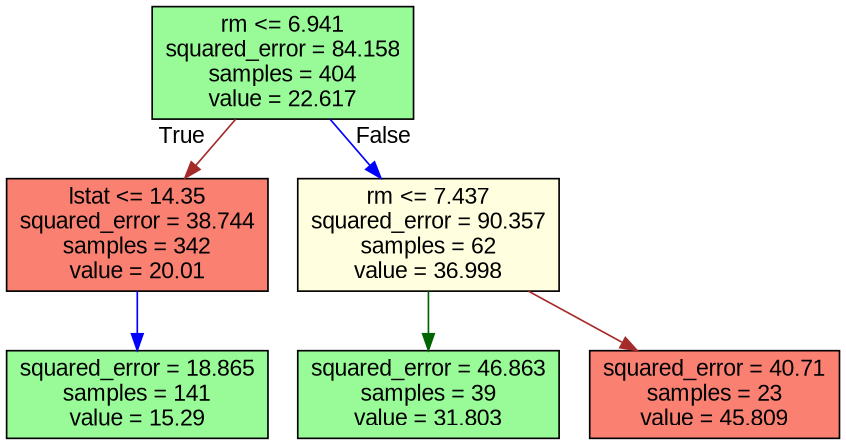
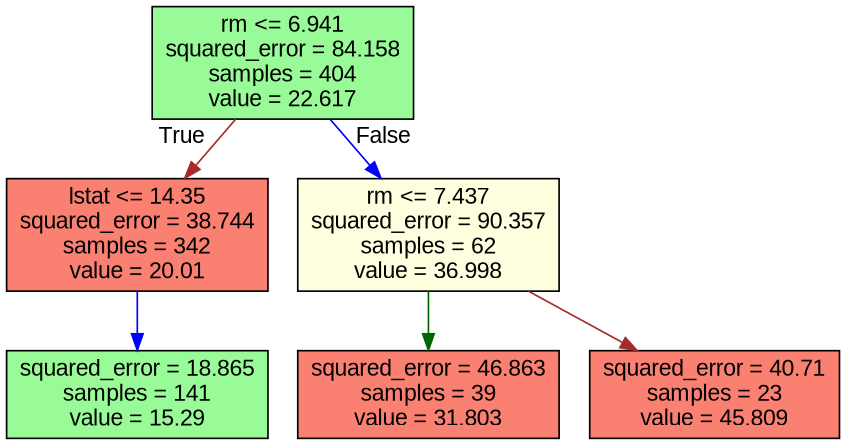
node "squared_error = 46.863 samples = 39 value = 31.803": fillcolor palegreen -> salmon
